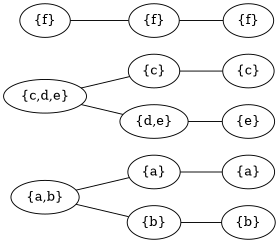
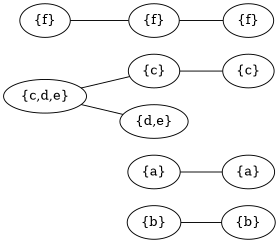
node "{e}": removed
node "{a,b}": removed
